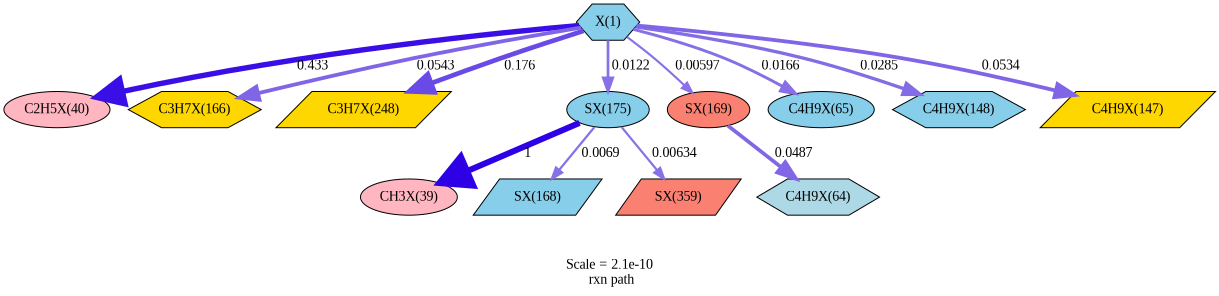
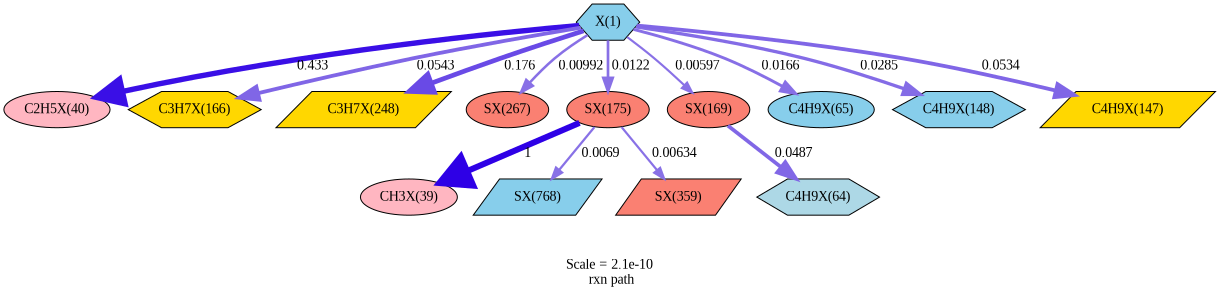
node "SX(267)": added
node "SX(175)": fillcolor skyblue -> salmon
node "SX(168)": label "SX(168)" -> "SX(768)"
